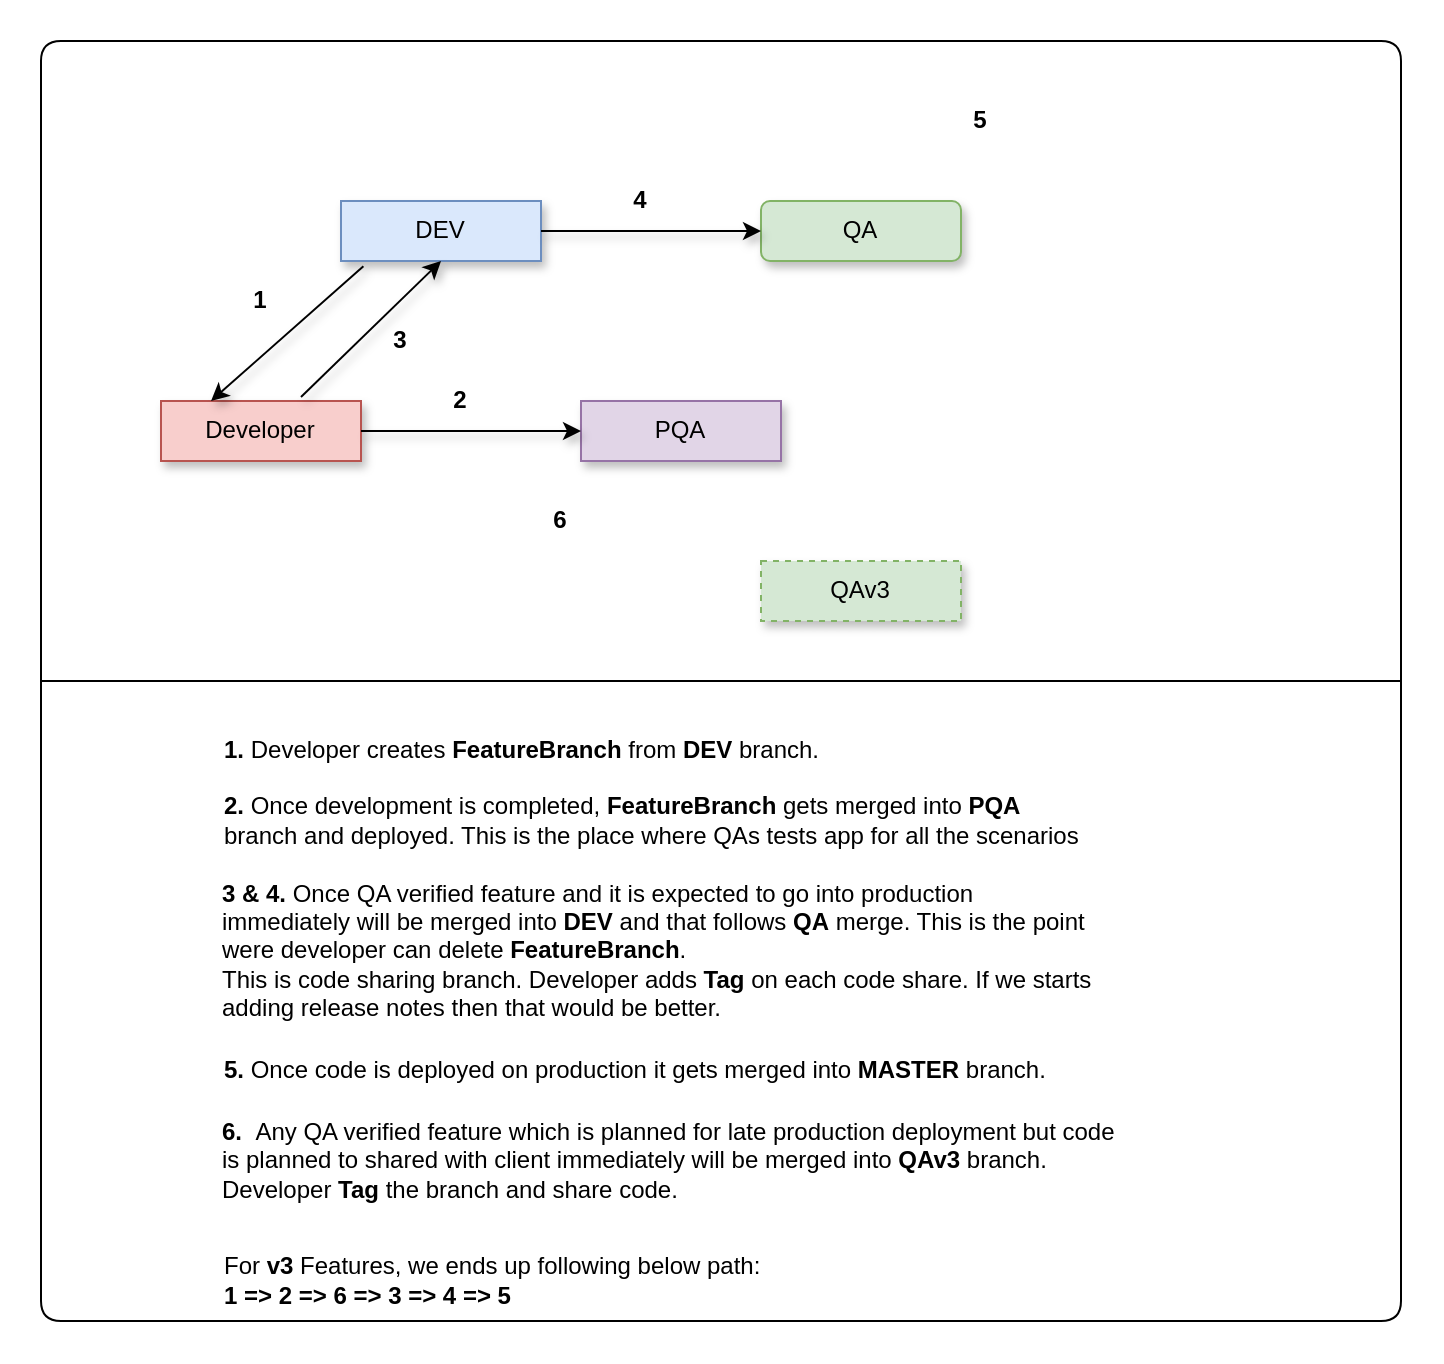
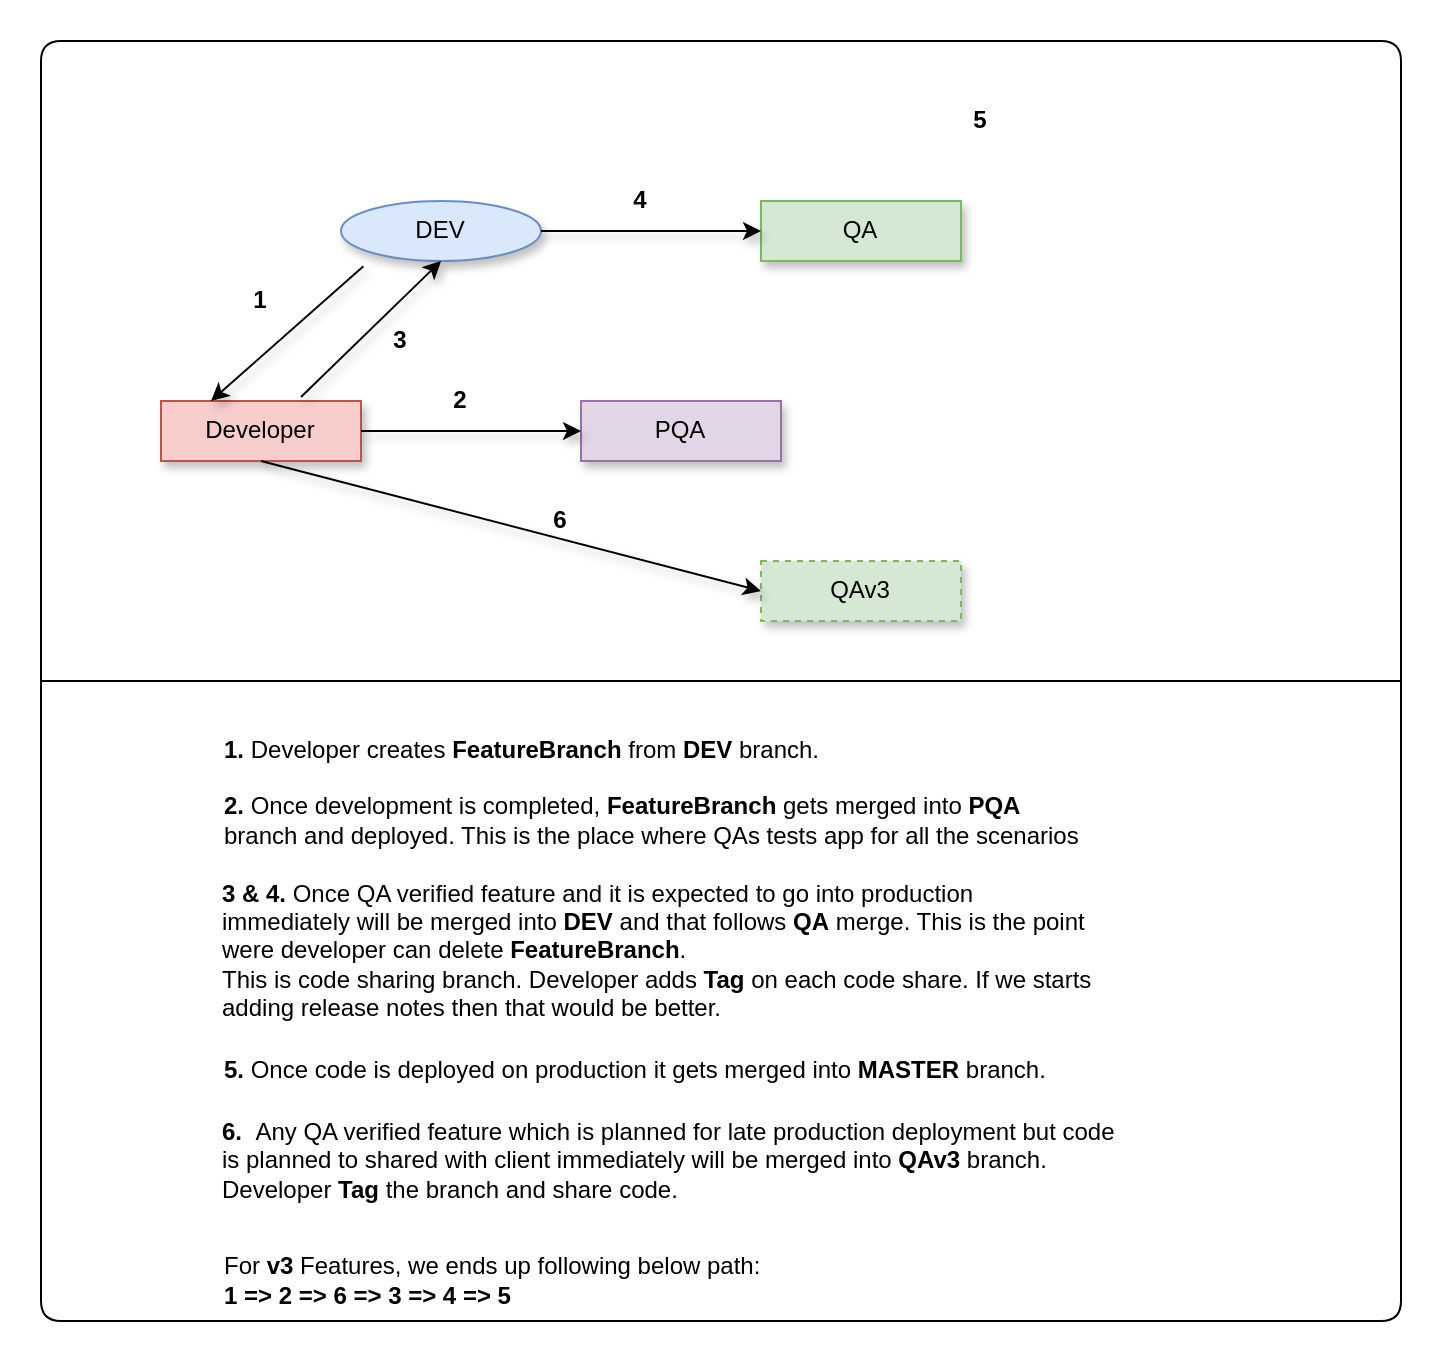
node "DEV": shape rectangle -> ellipse
node "QA": shape rounded rectangle -> rectangle
edge "Developer" -> "QAv3": added
